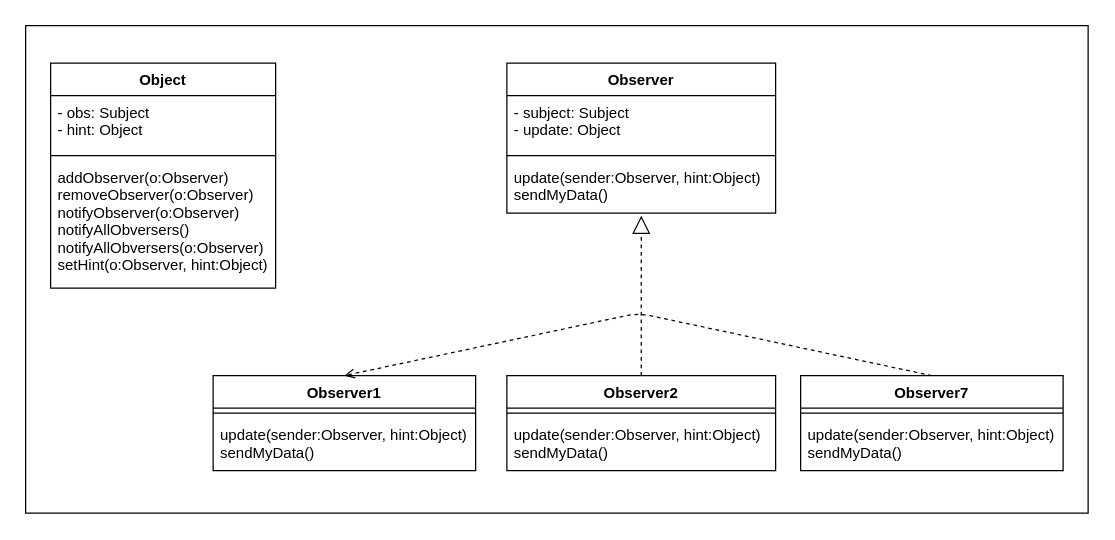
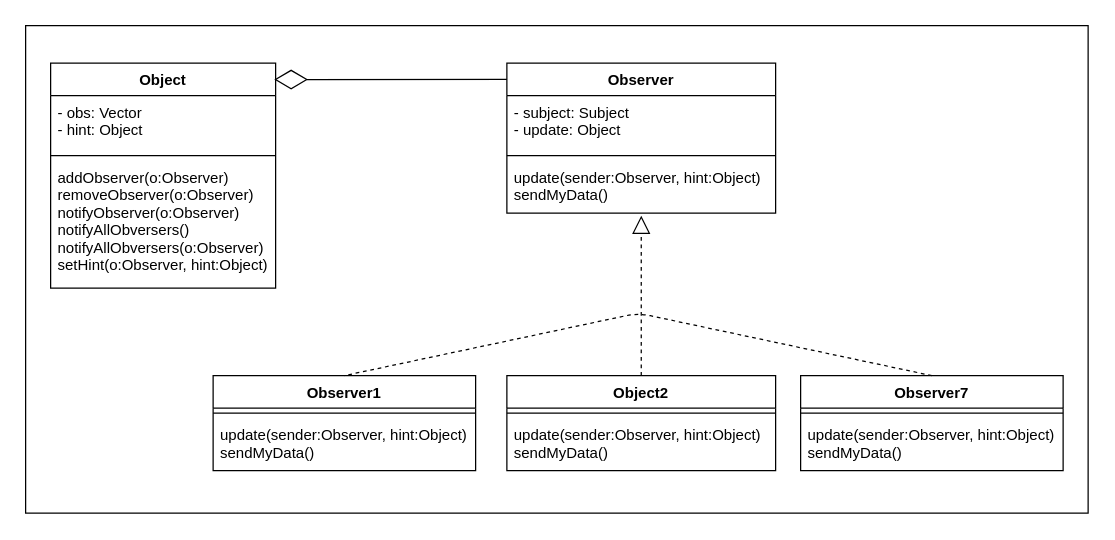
edge "Observer" -> "Object": added
node "- obs: Subject - hint: Object": label "- obs: Subject - hint: Object" -> "- obs: Vector - hint: Object"
edge "Observer7" -> "Observer1": arrowhead open -> none
node "Observer2": label "Observer2" -> "Object2"
